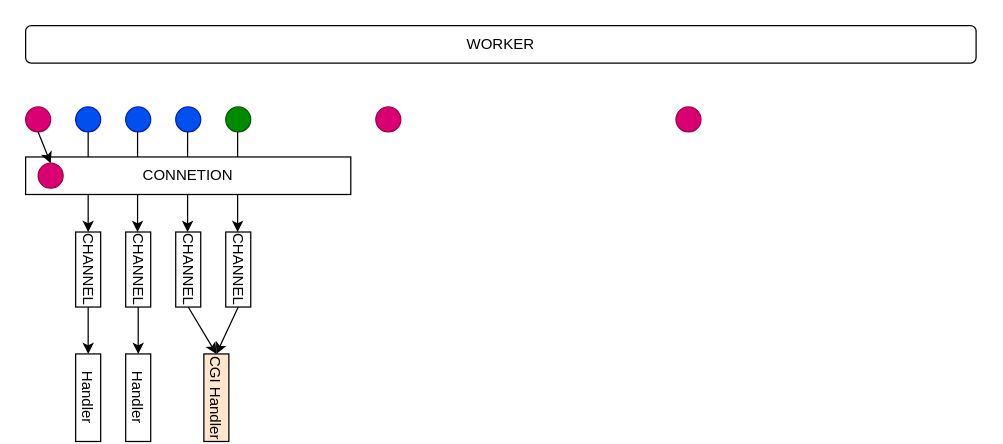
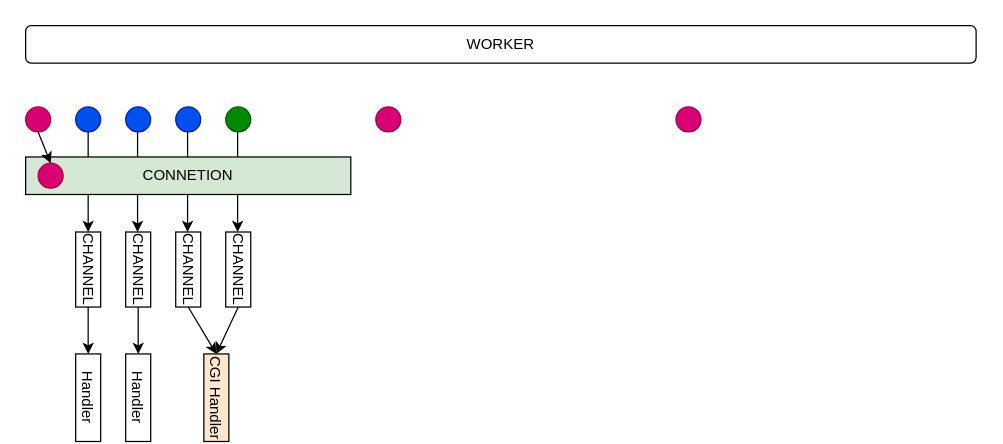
node "CONNETION": fillcolor #ffffff -> #d5e8d4
